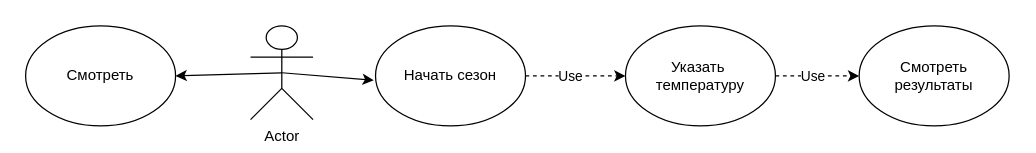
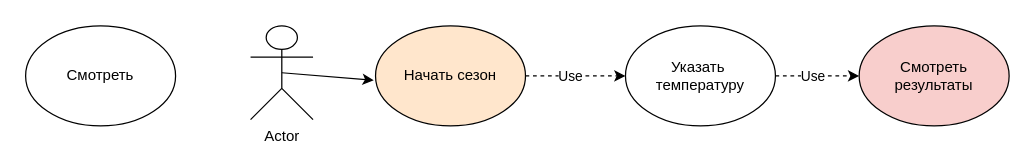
edge "Actor" -> "Смотреть": removed
node "Начать сезон": fillcolor #ffffff -> #ffe6cc
node "Смотреть результаты": fillcolor #ffffff -> #f8cecc
